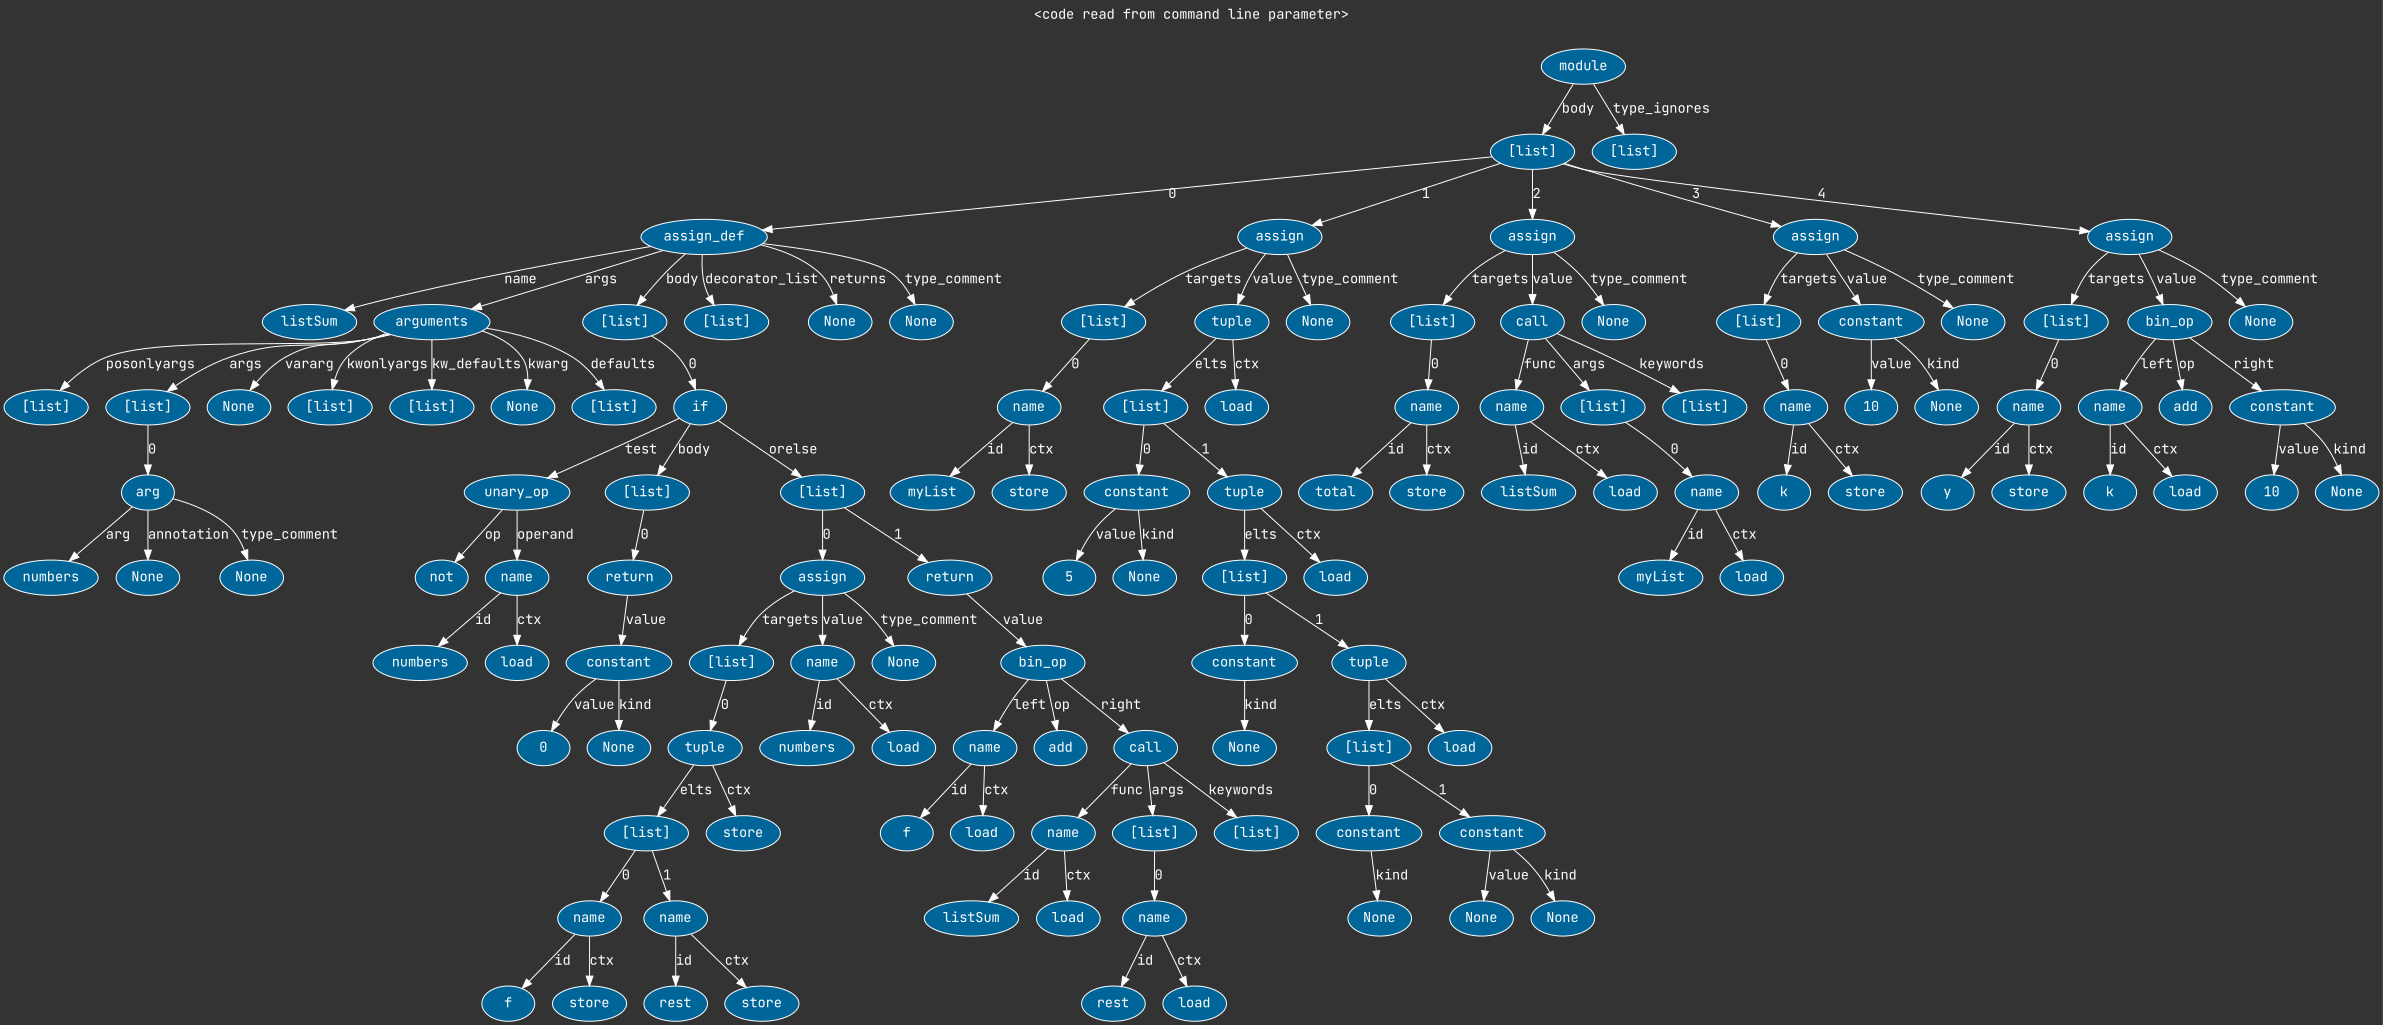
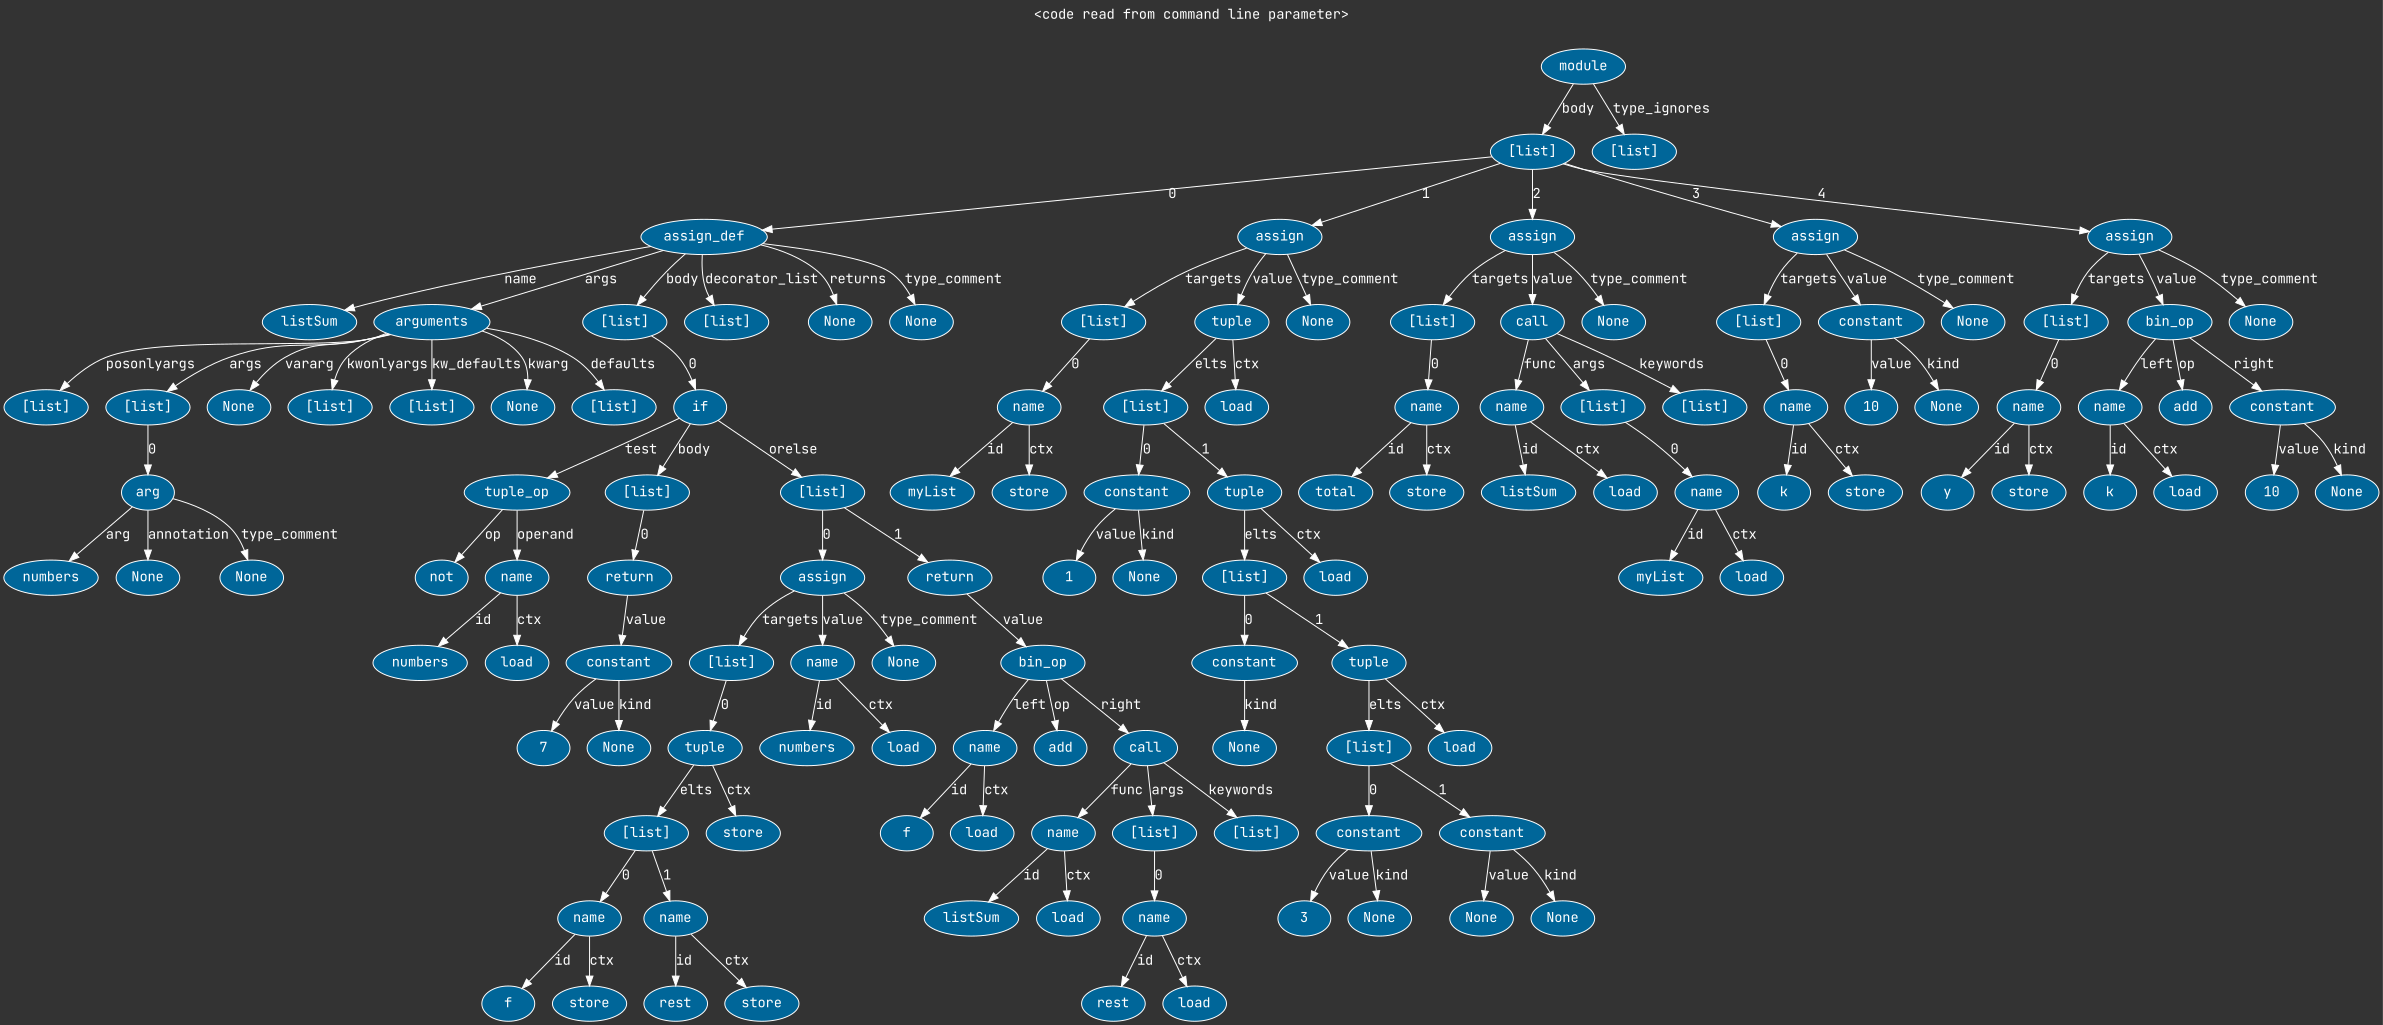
node "unary_op": label "unary_op" -> "tuple_op"
node "5": label "5" -> "1"
node "0": label "0" -> "7"
node "3": added
